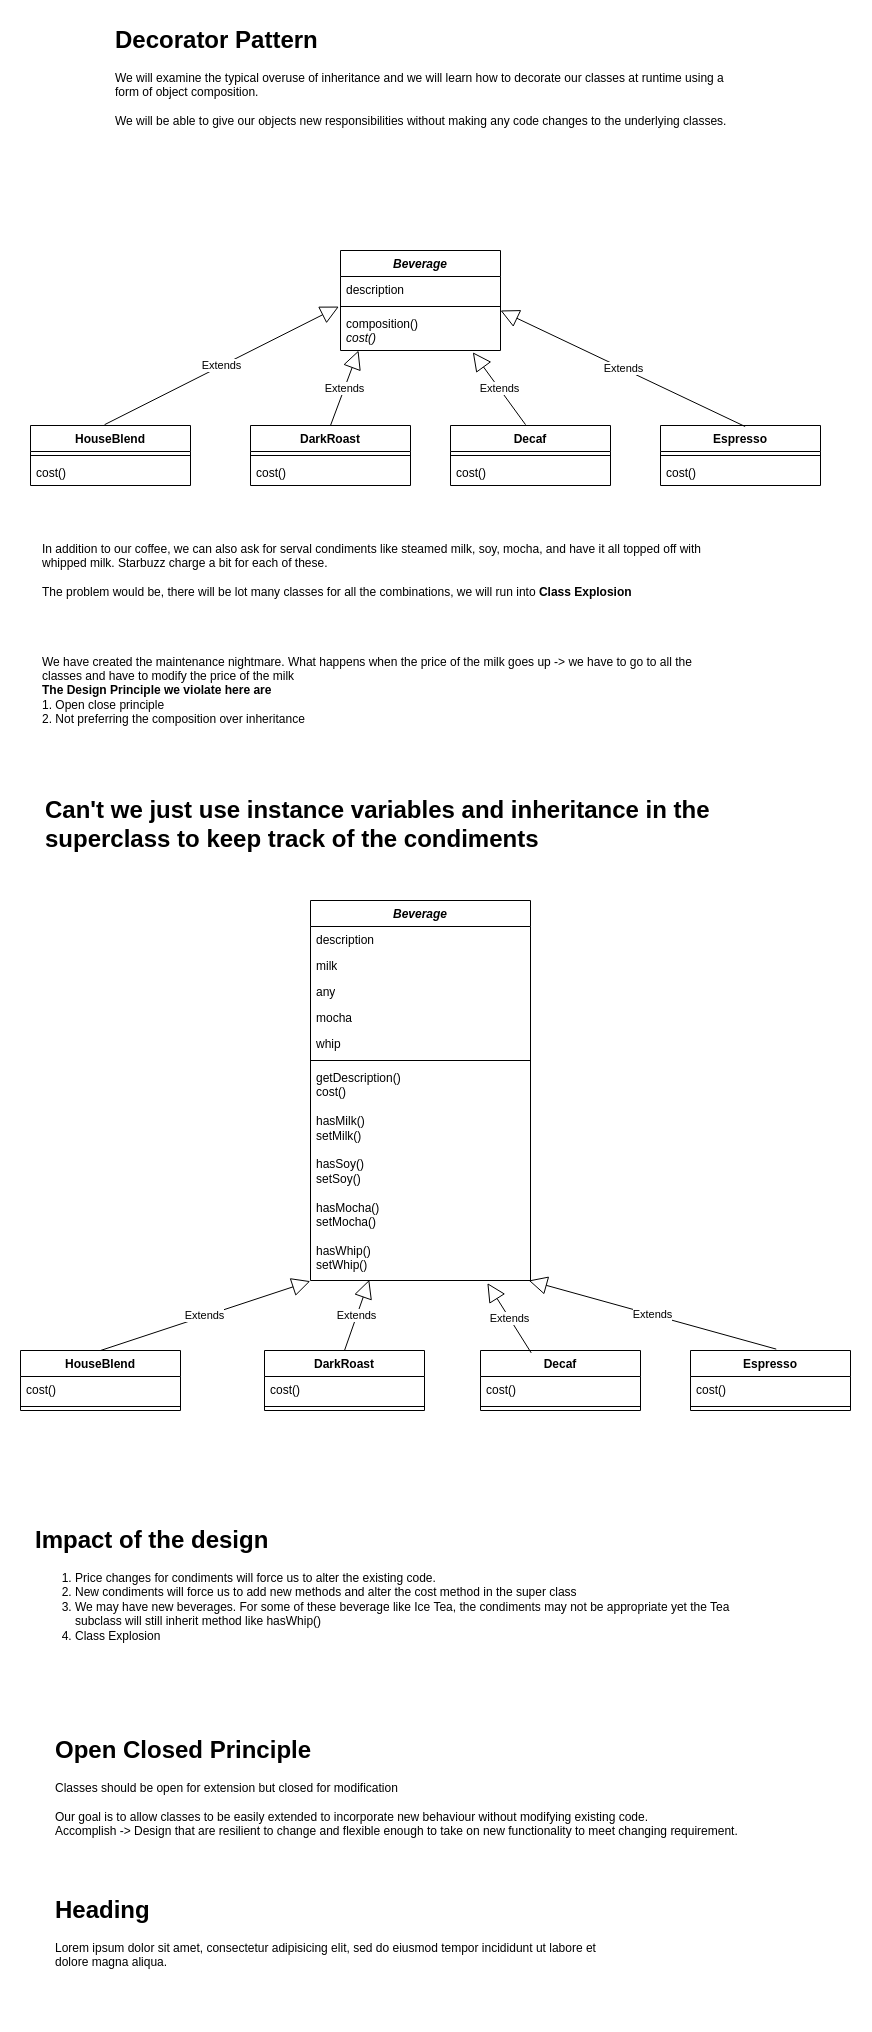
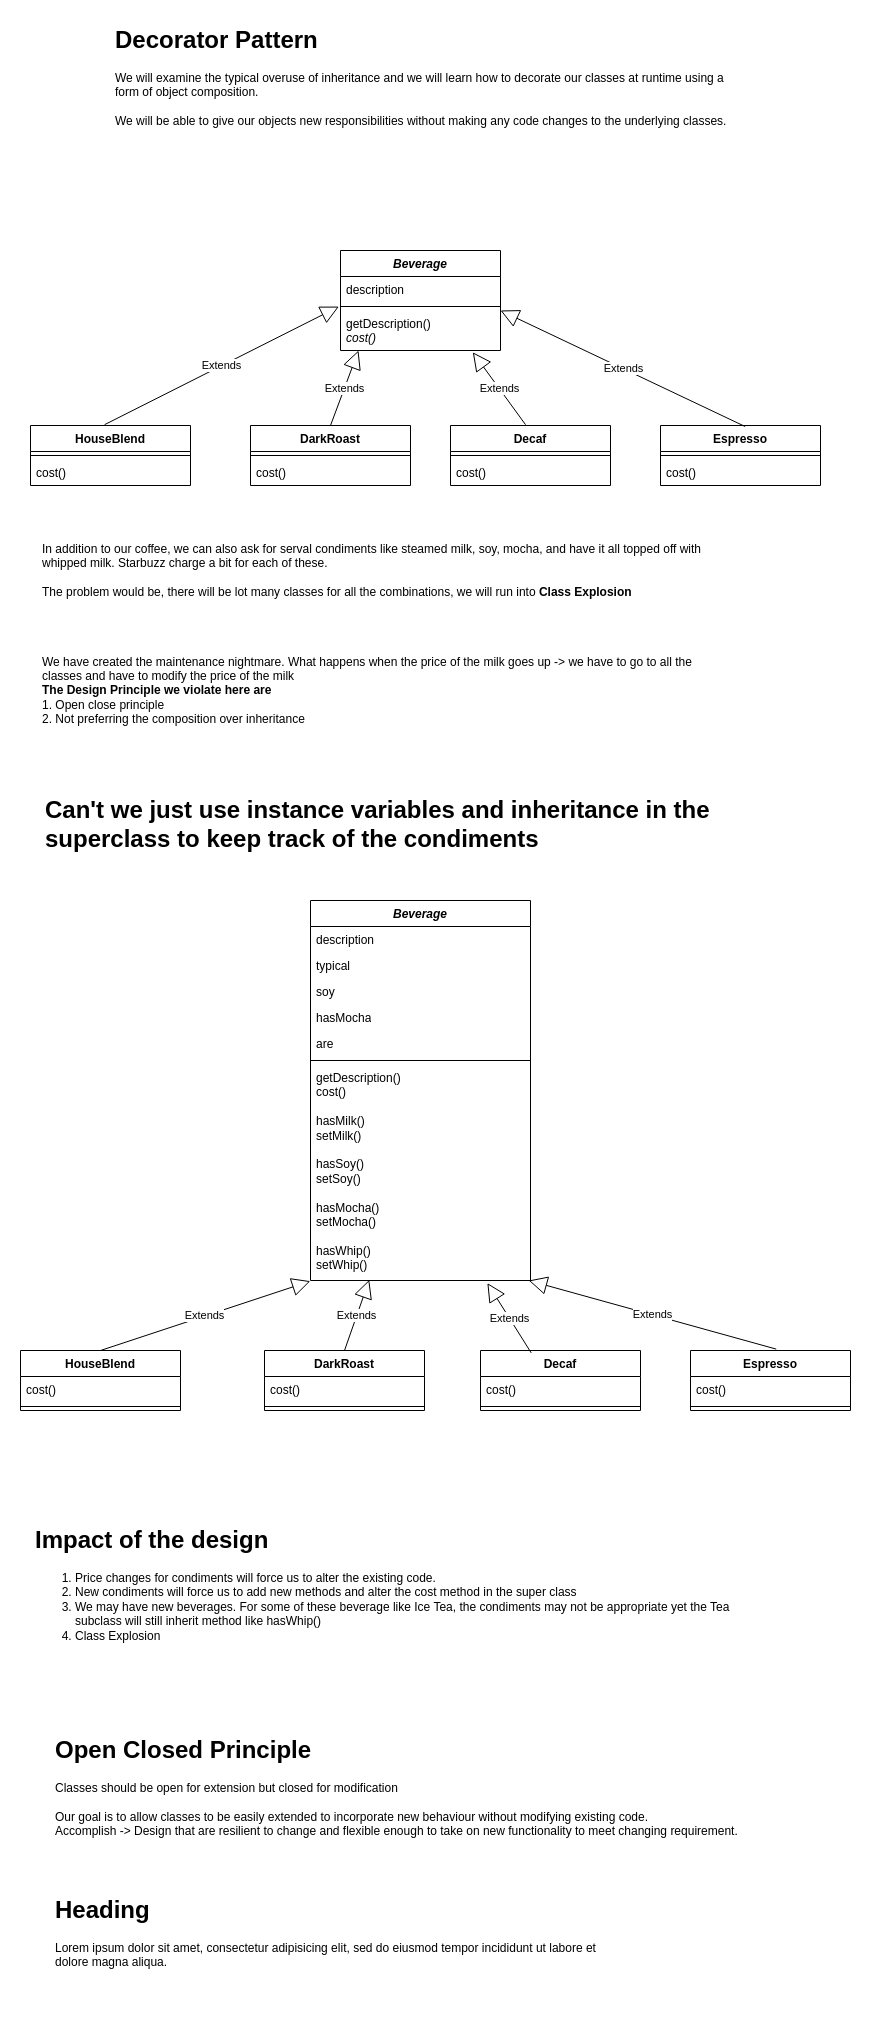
node "composition() cost()": label "composition() cost()" -> "getDescription() cost()"
node "milk": label "milk" -> "typical"
node "any": label "any" -> "soy"
node "mocha": label "mocha" -> "hasMocha"
node "whip": label "whip" -> "are"
